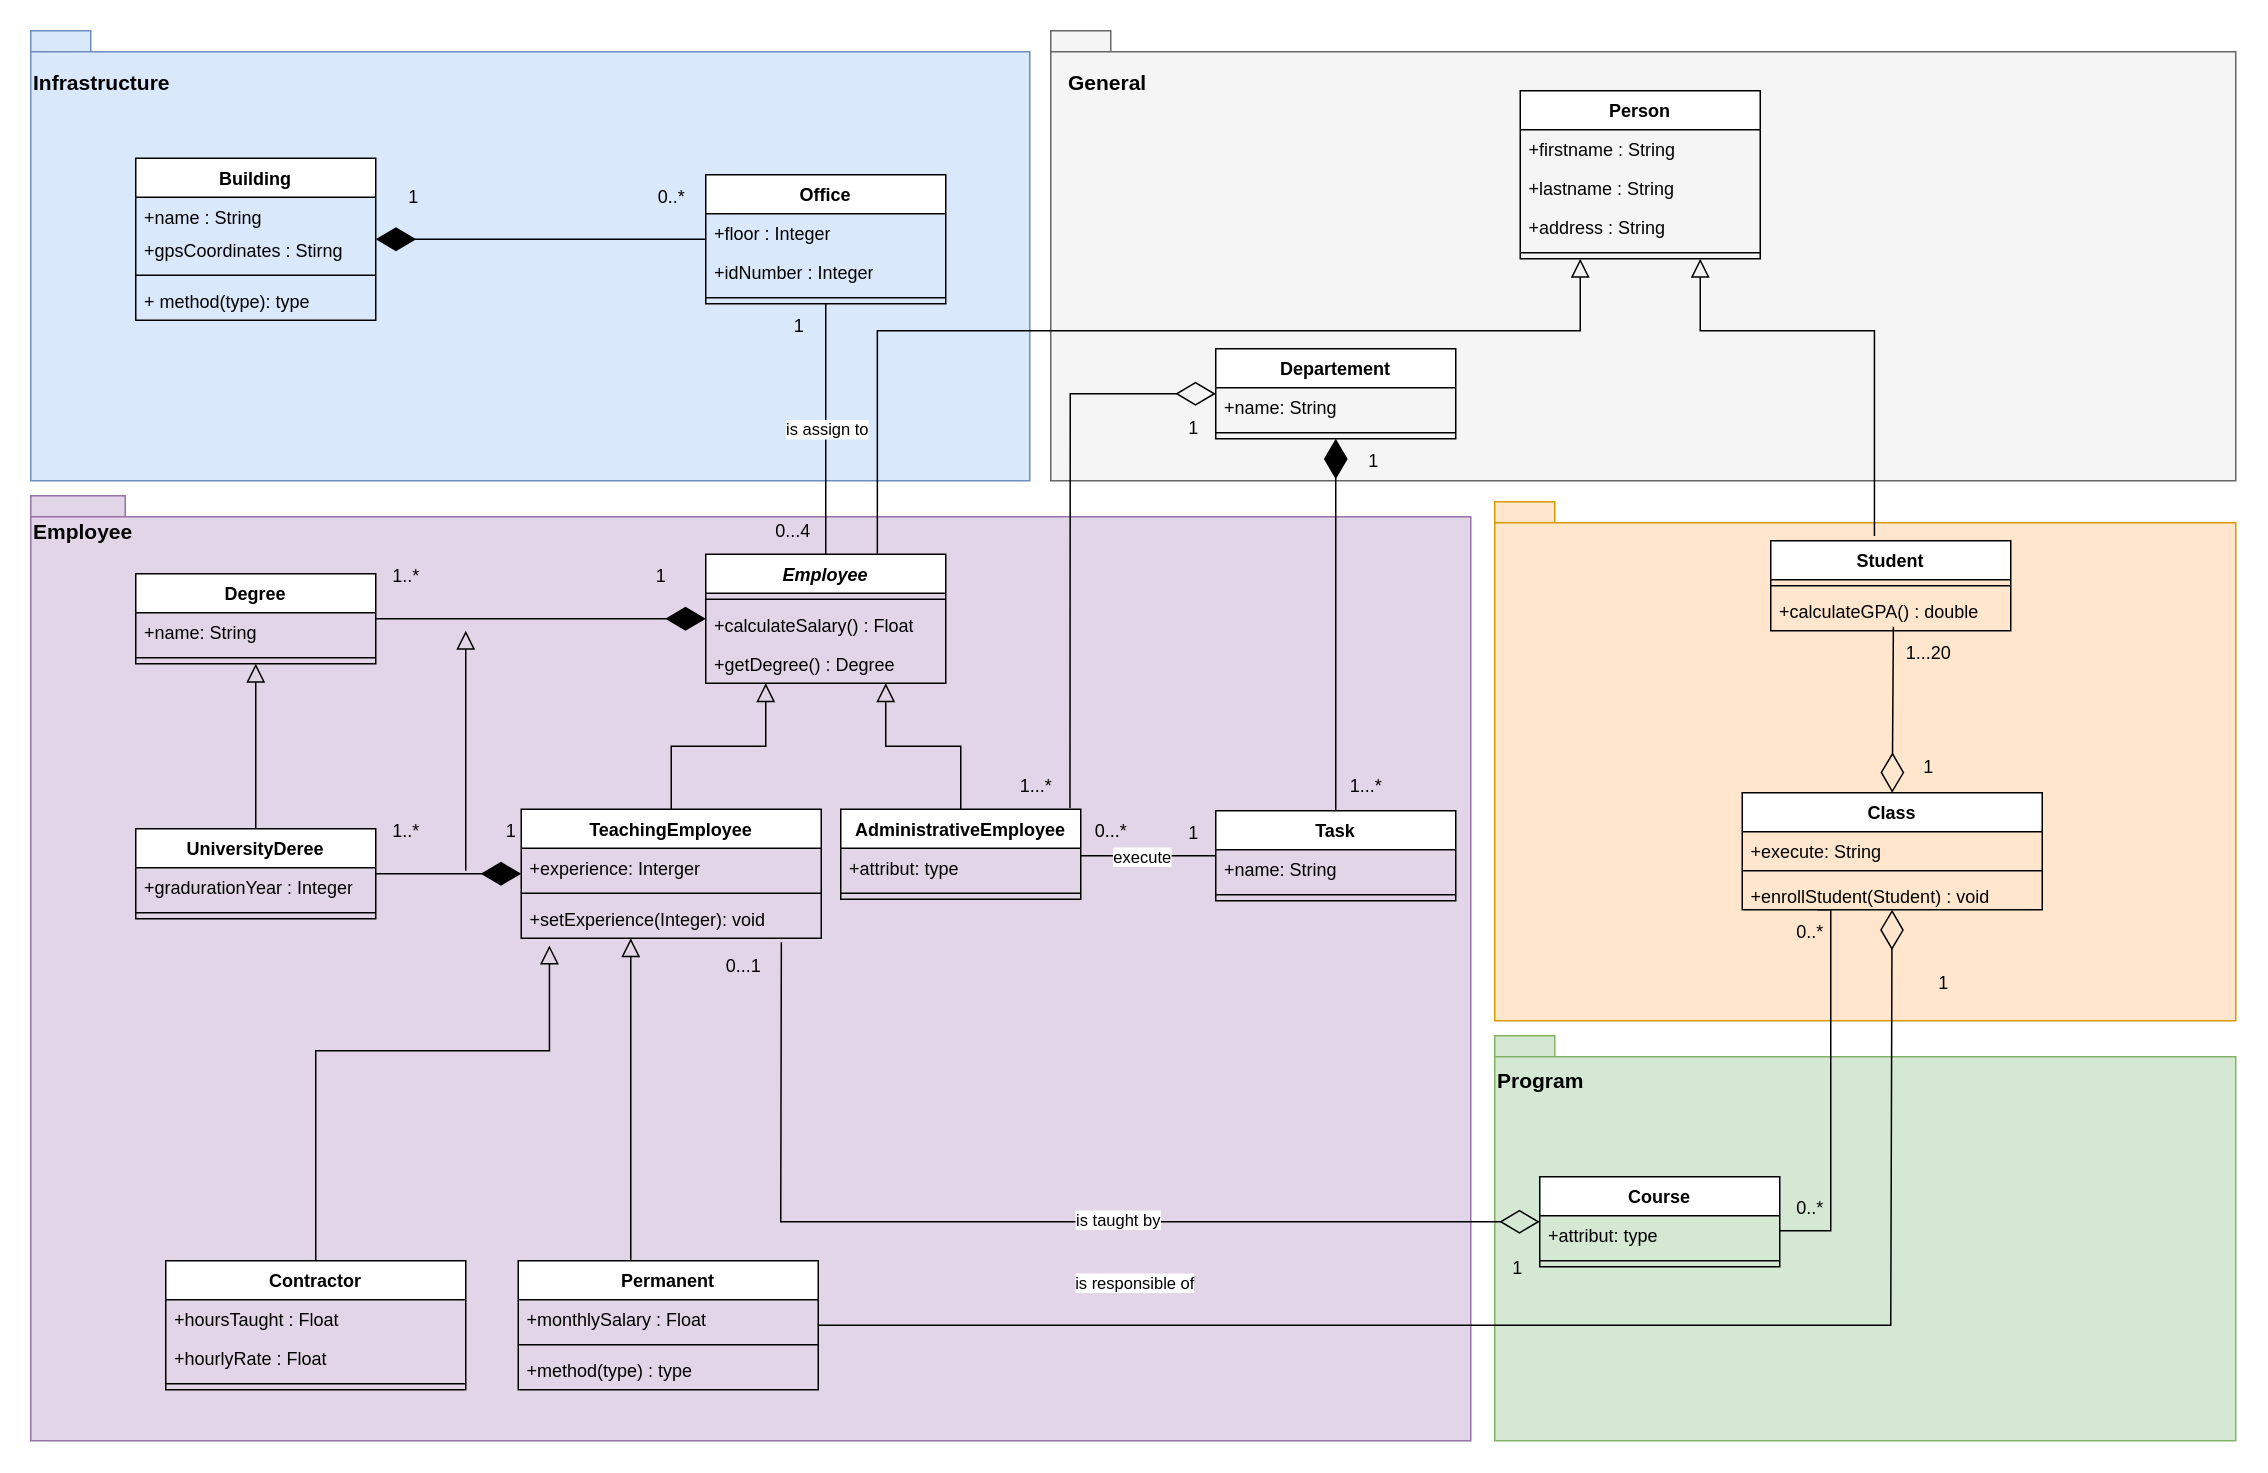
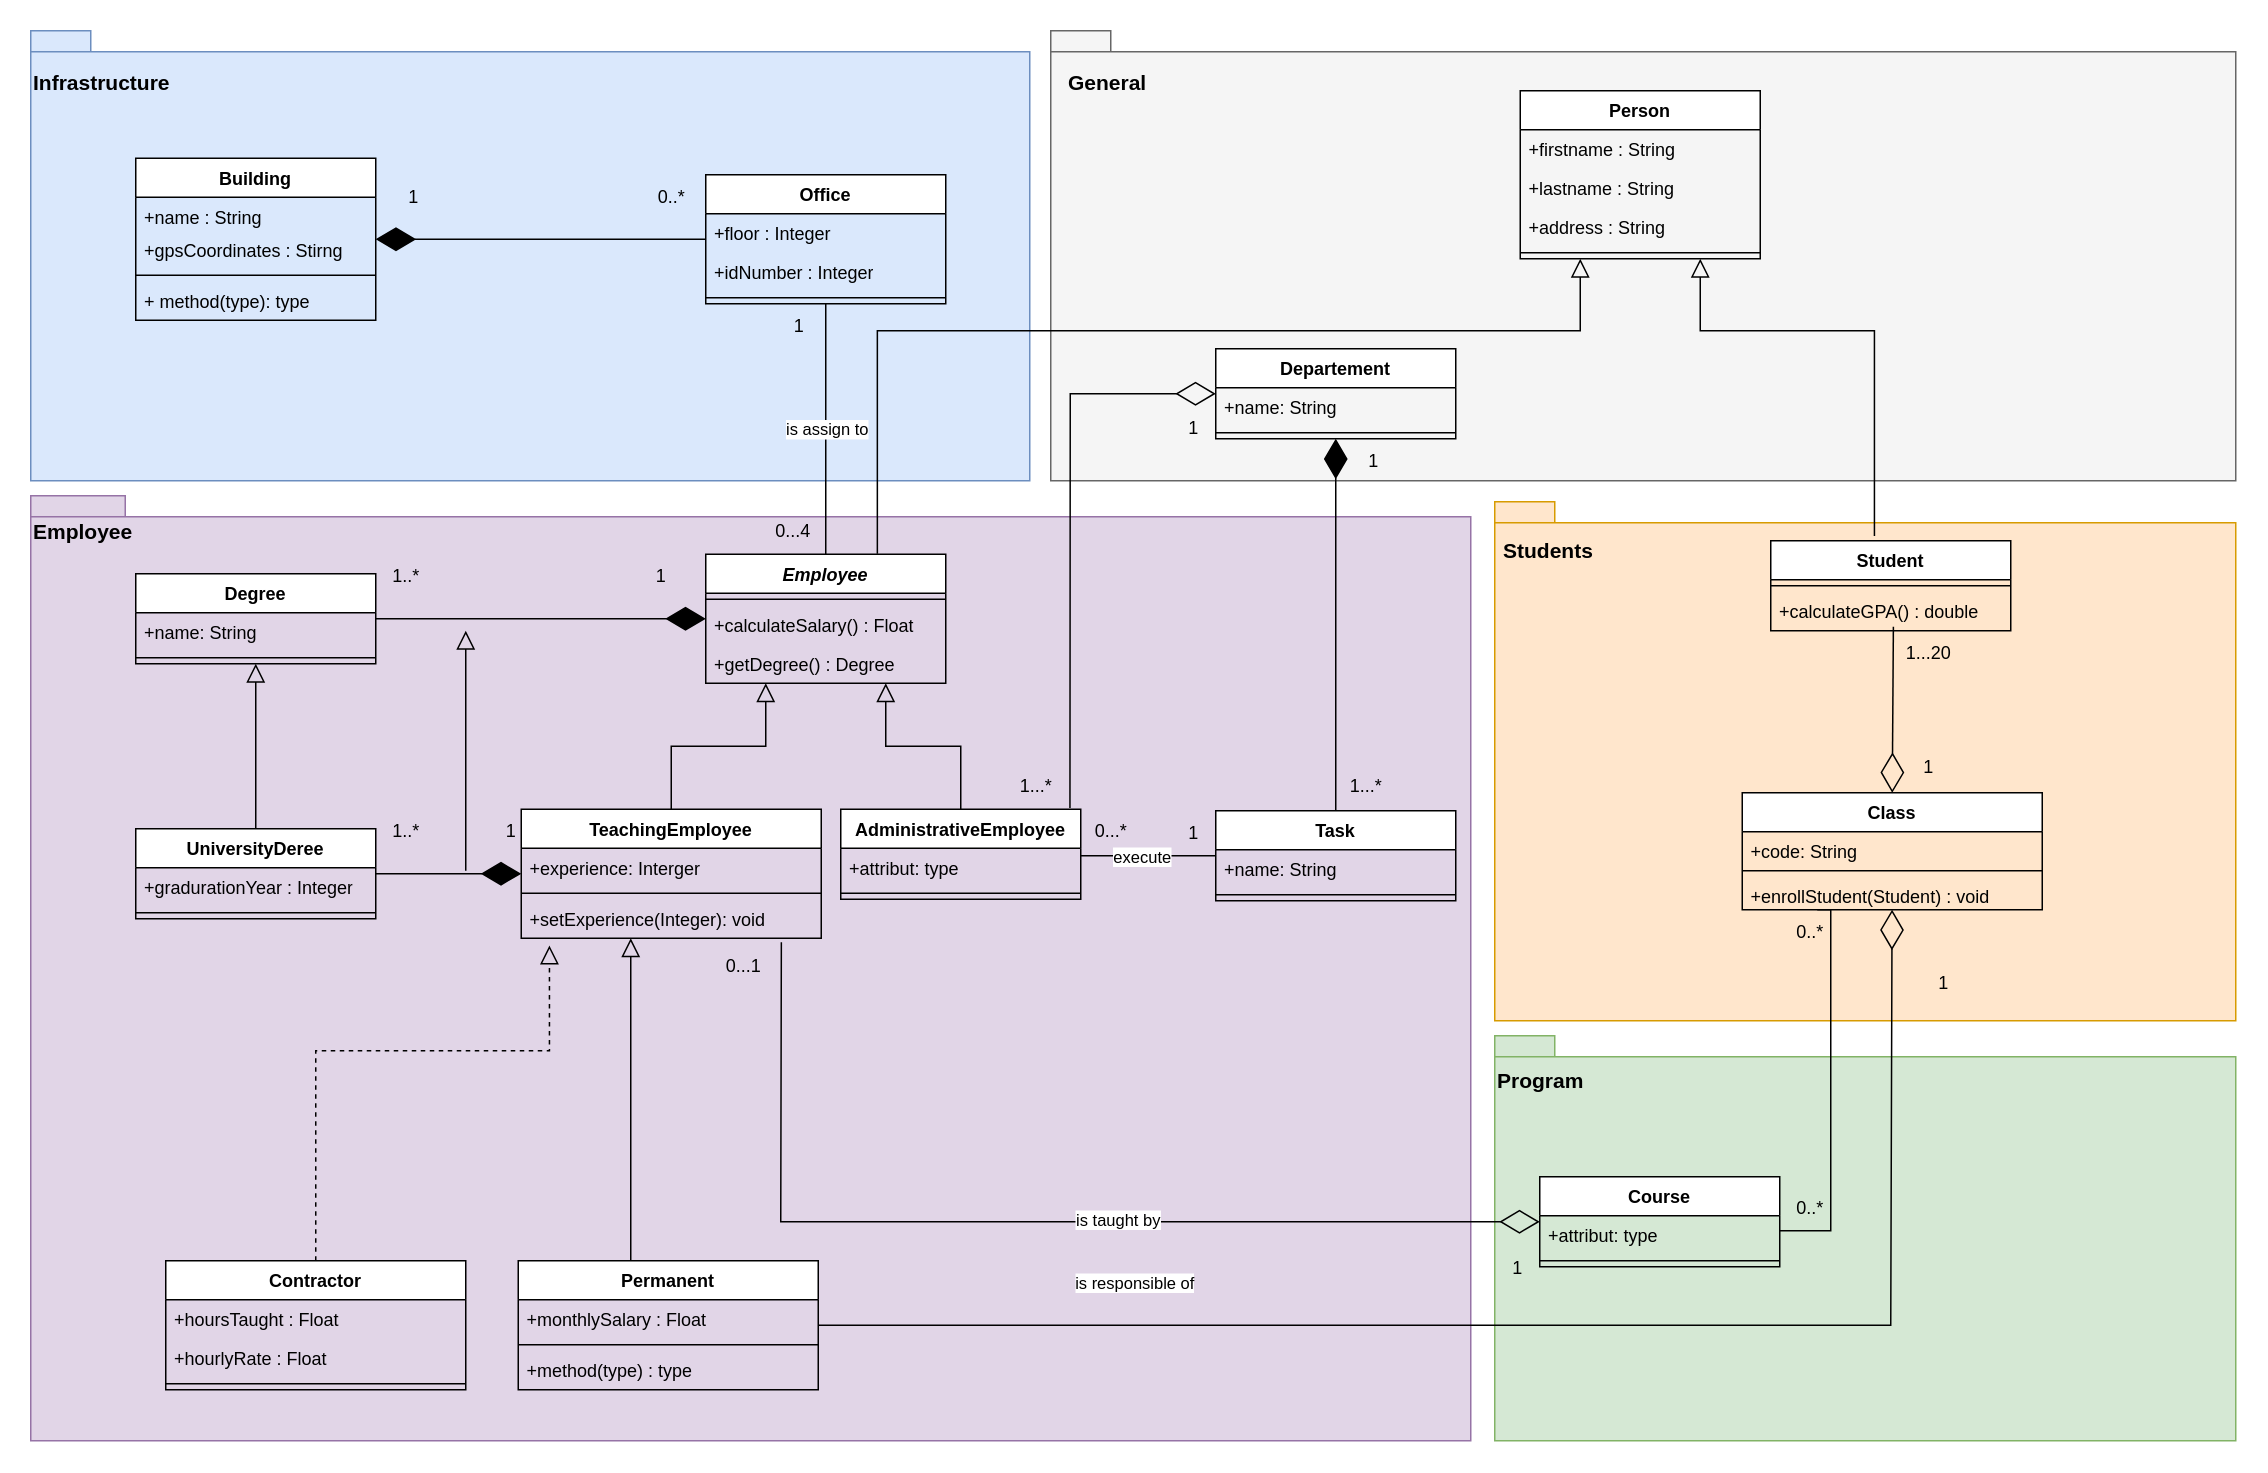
node "Students": added
node "+execute: String": label "+execute: String" -> "+code: String"
edge "Contractor" -> "+setExperience(Integer): void": style solid -> dashed
